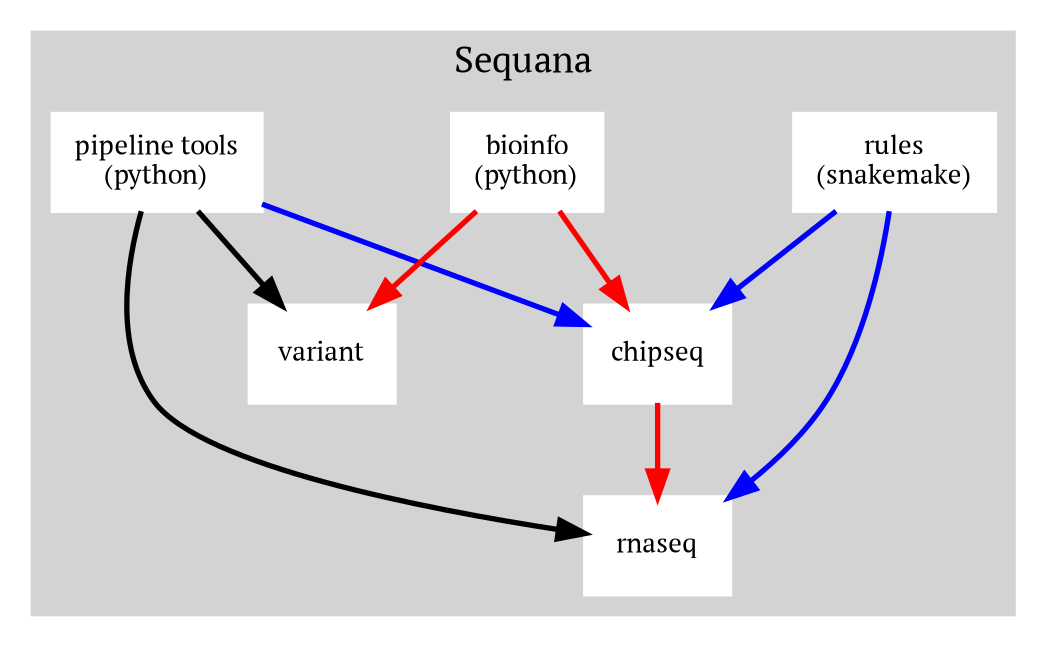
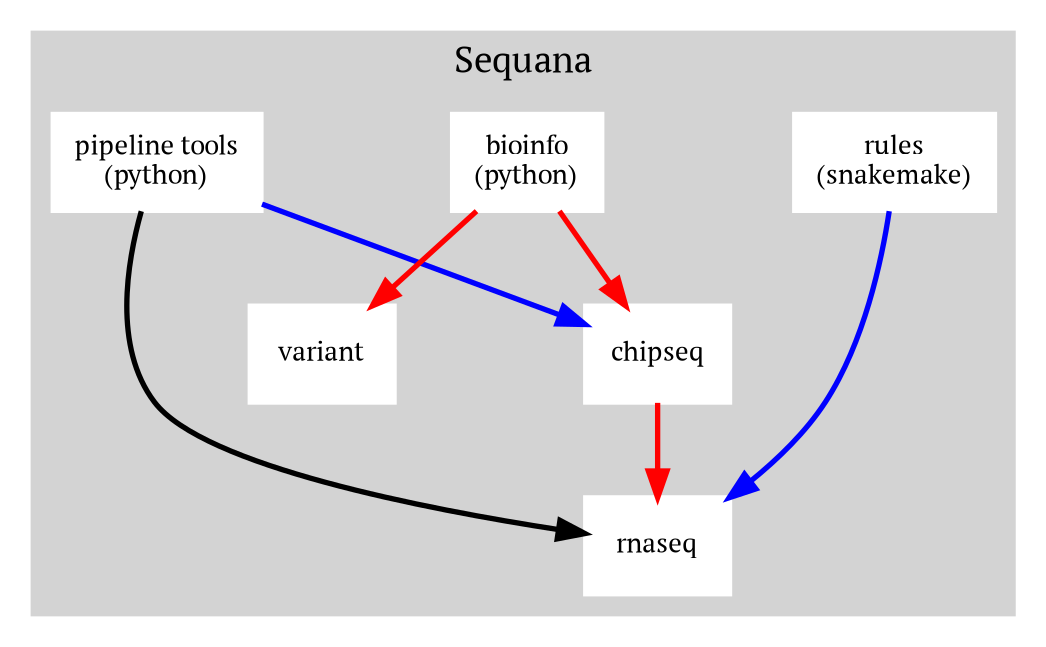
edge "pipeline tools (python)" -> "variant": removed
edge "rules (snakemake)" -> "chipseq": removed
